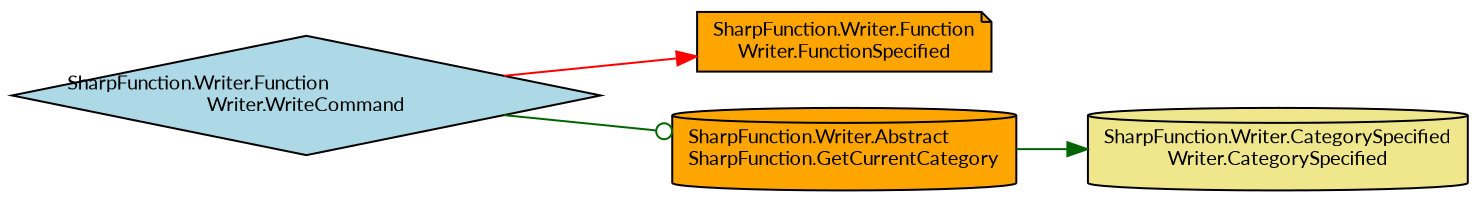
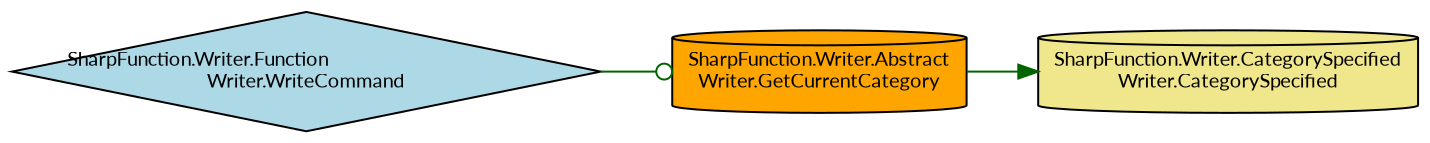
node "SharpFunction.Writer.Function Writer.FunctionSpecified": removed
node "SharpFunction.Writer.Abstract SharpFunction.GetCurrentCategory": label "SharpFunction.Writer.Abstract SharpFunction.GetCurrentCategory" -> "SharpFunction.Writer.Abstract Writer.GetCurrentCategory"
